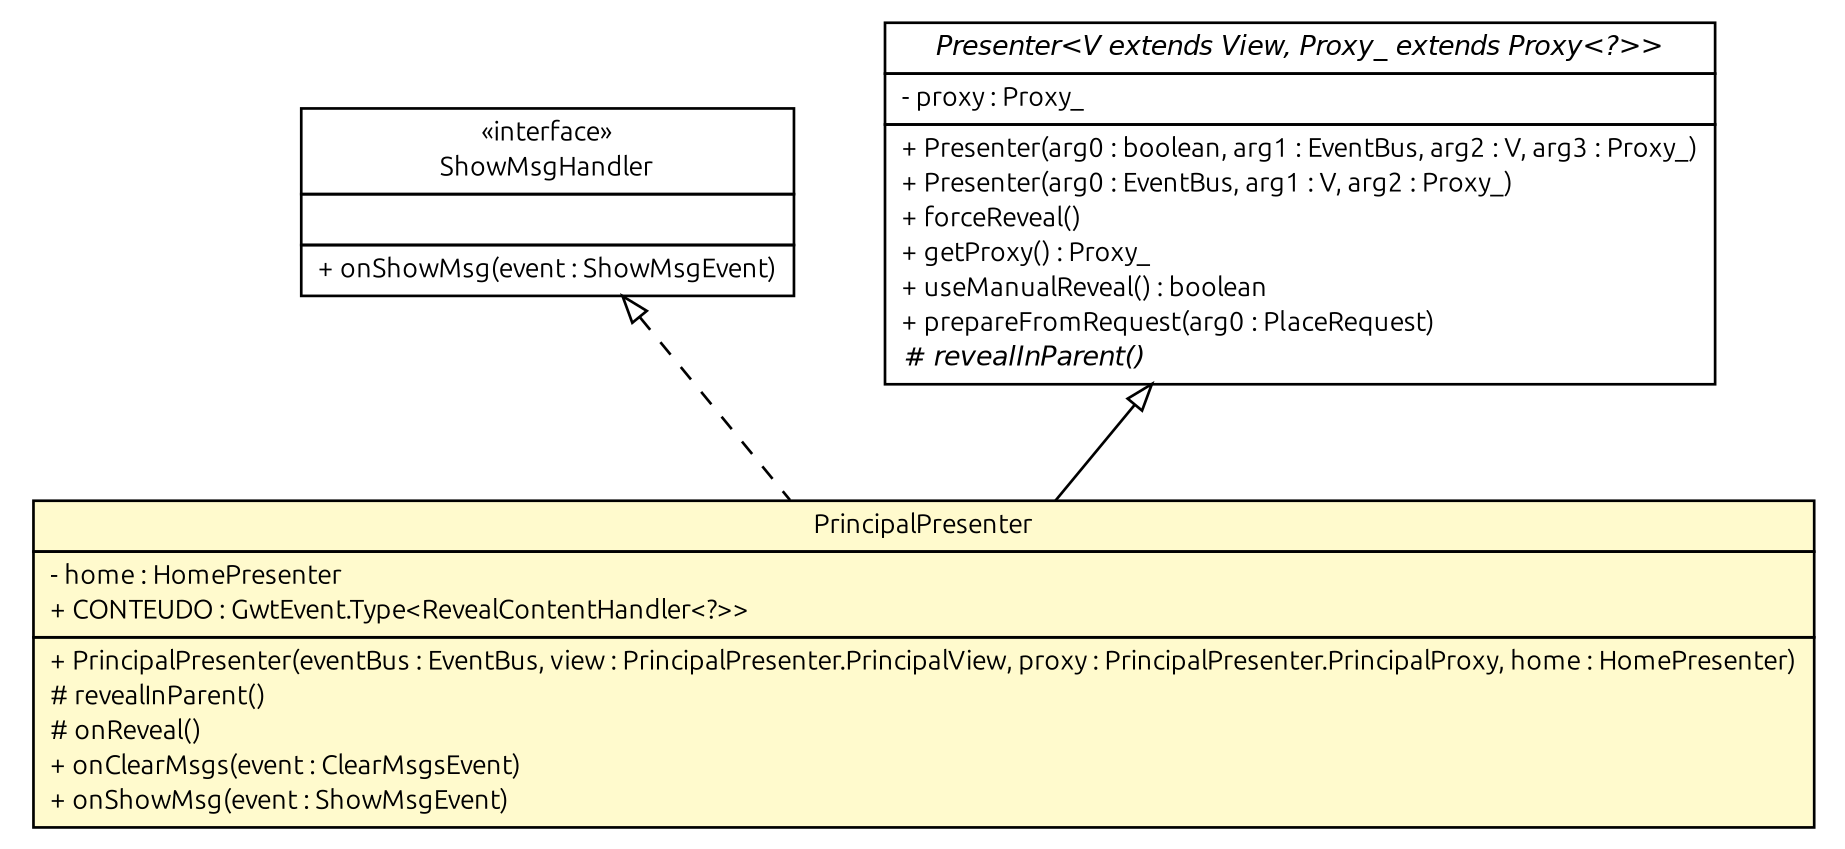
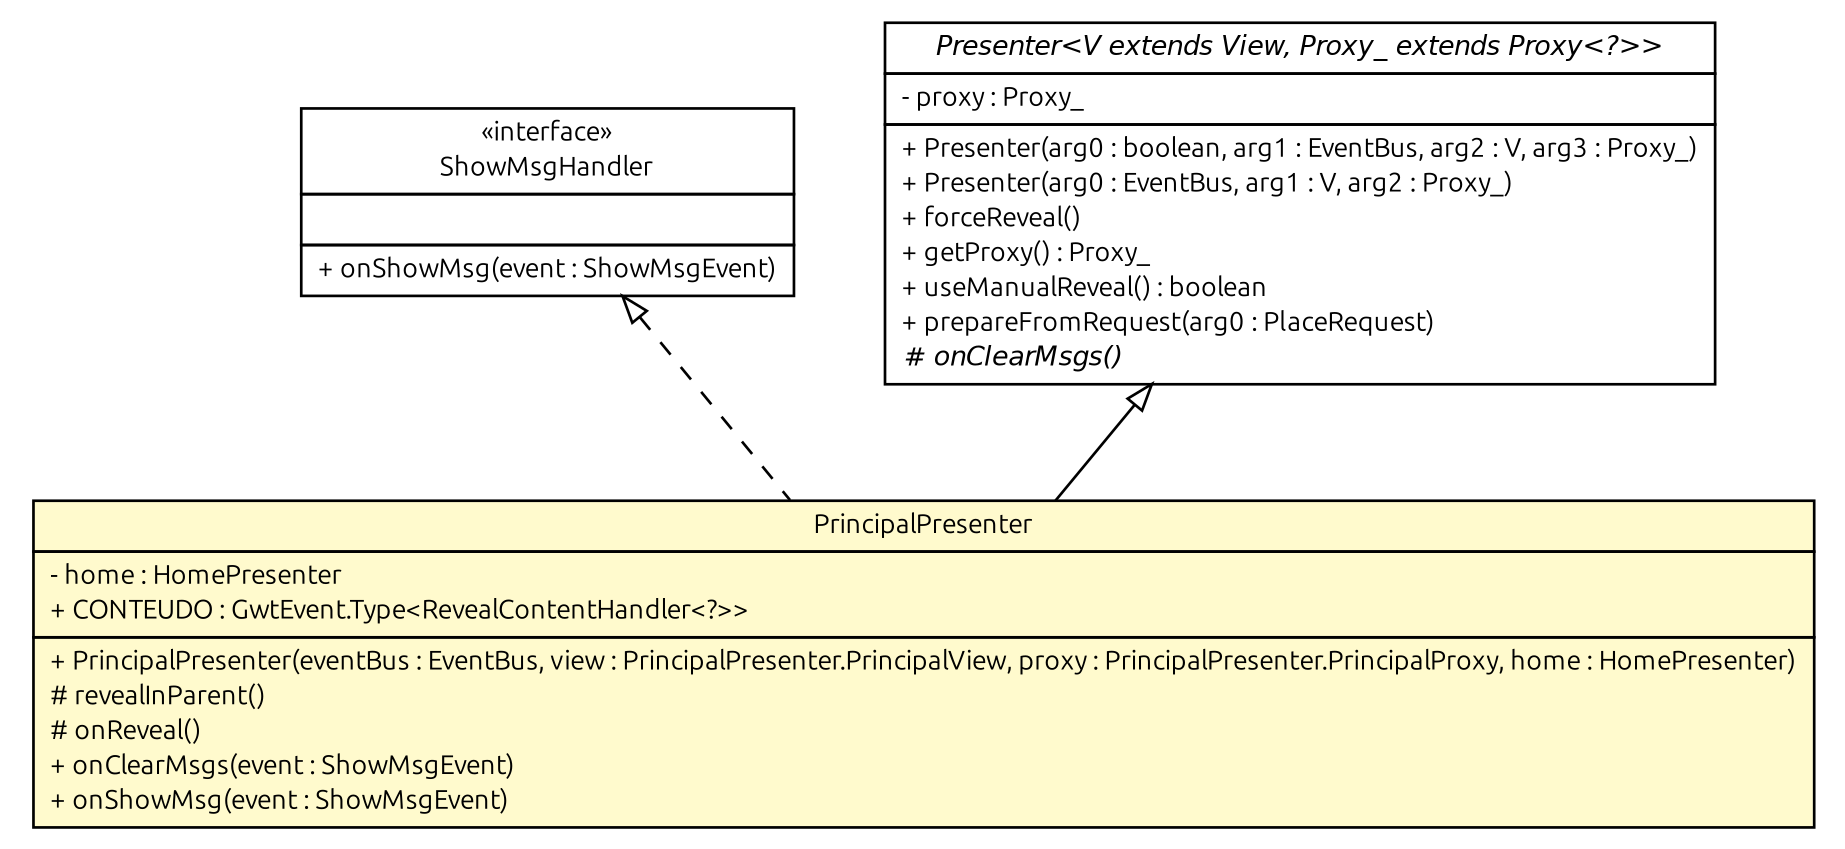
node "Presenter<V extends View, Proxy_ extends Proxy<?>>": text "# revealInParent()" -> "# onClearMsgs()"
node "PrincipalPresenter": text "+ onClearMsgs(event : ClearMsgsEvent)" -> "+ onClearMsgs(event : ShowMsgEvent)"
